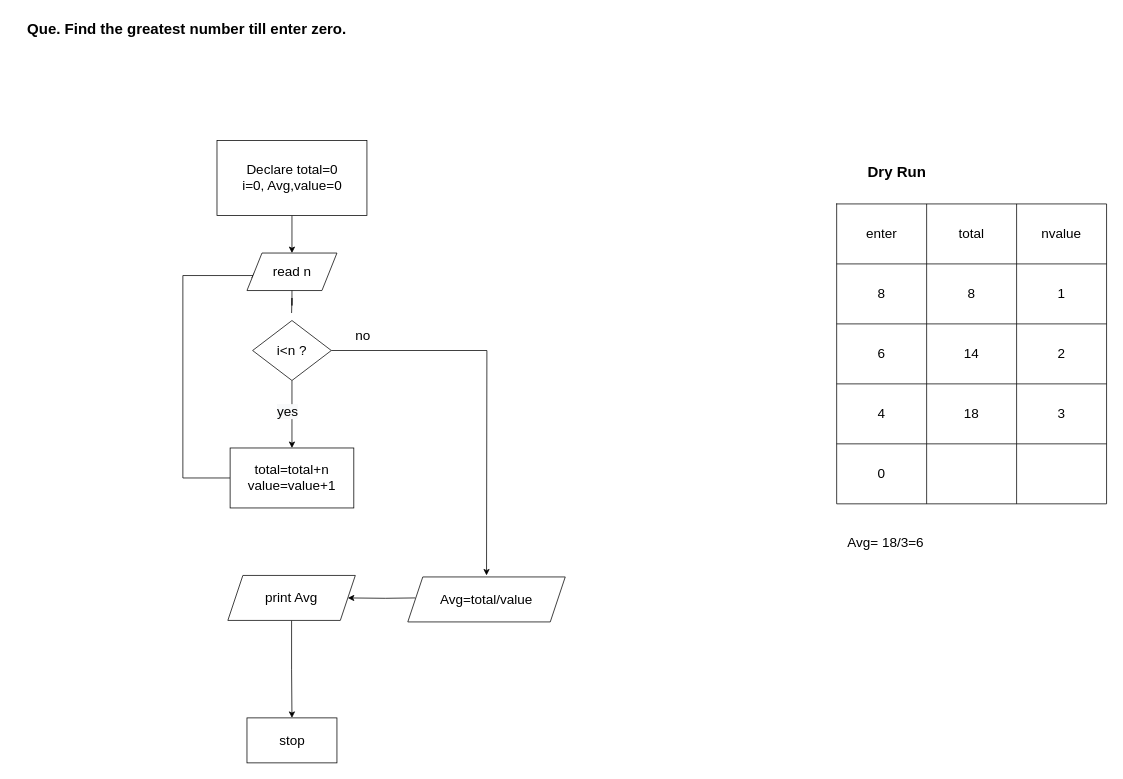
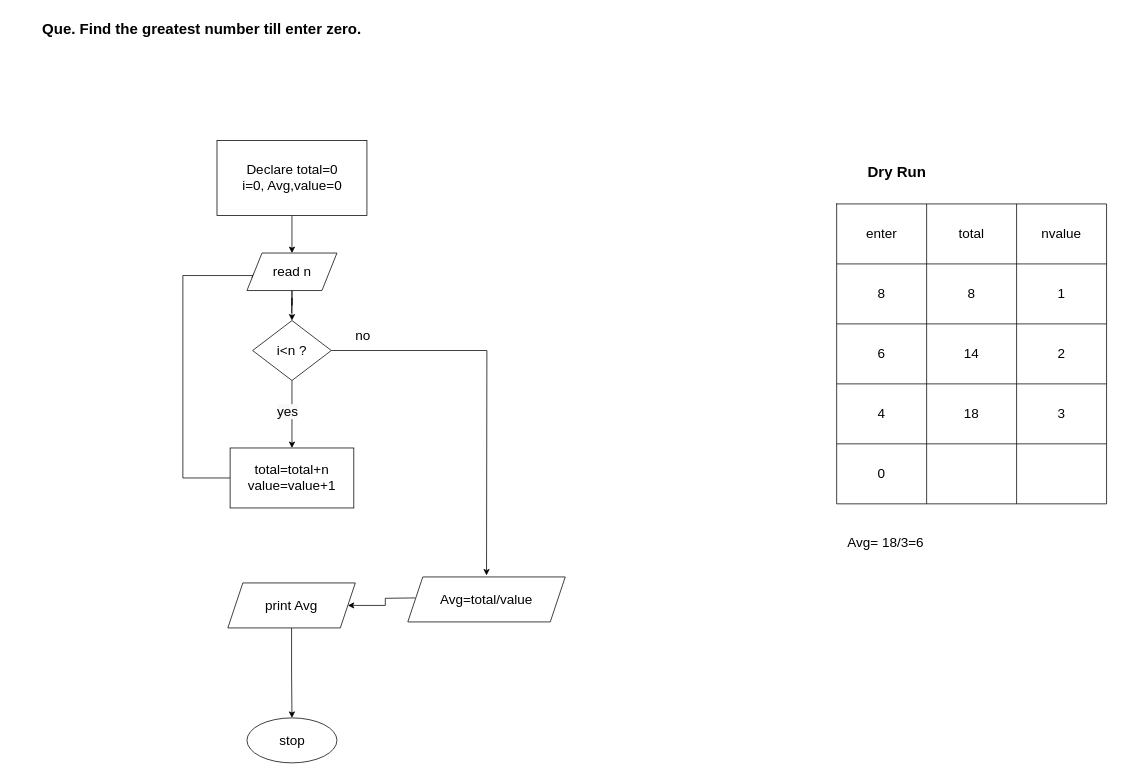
node "Que. Find the greatest number till enter zero.": moved (186, 30) -> (201, 30)
edge "read n" -> "i<n ?": added
node "print Avg": moved (291, 598) -> (291, 606)
node "stop": shape rectangle -> ellipse
